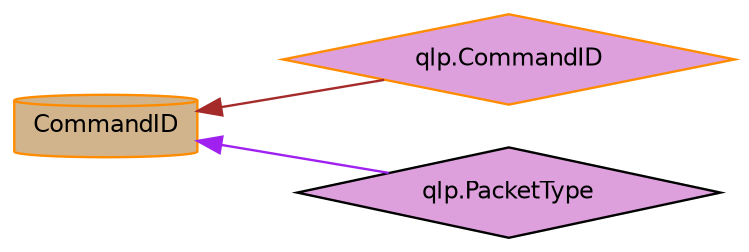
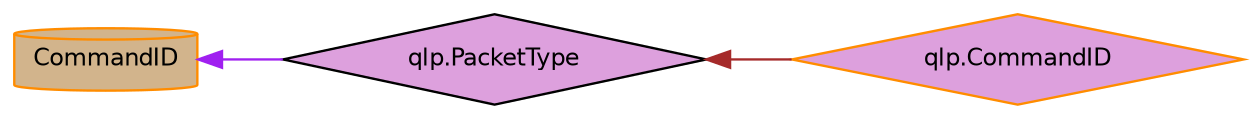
edge "qlp.CommandID" -> "CommandID": now "qlp.CommandID" -> "qlp.PacketType"
